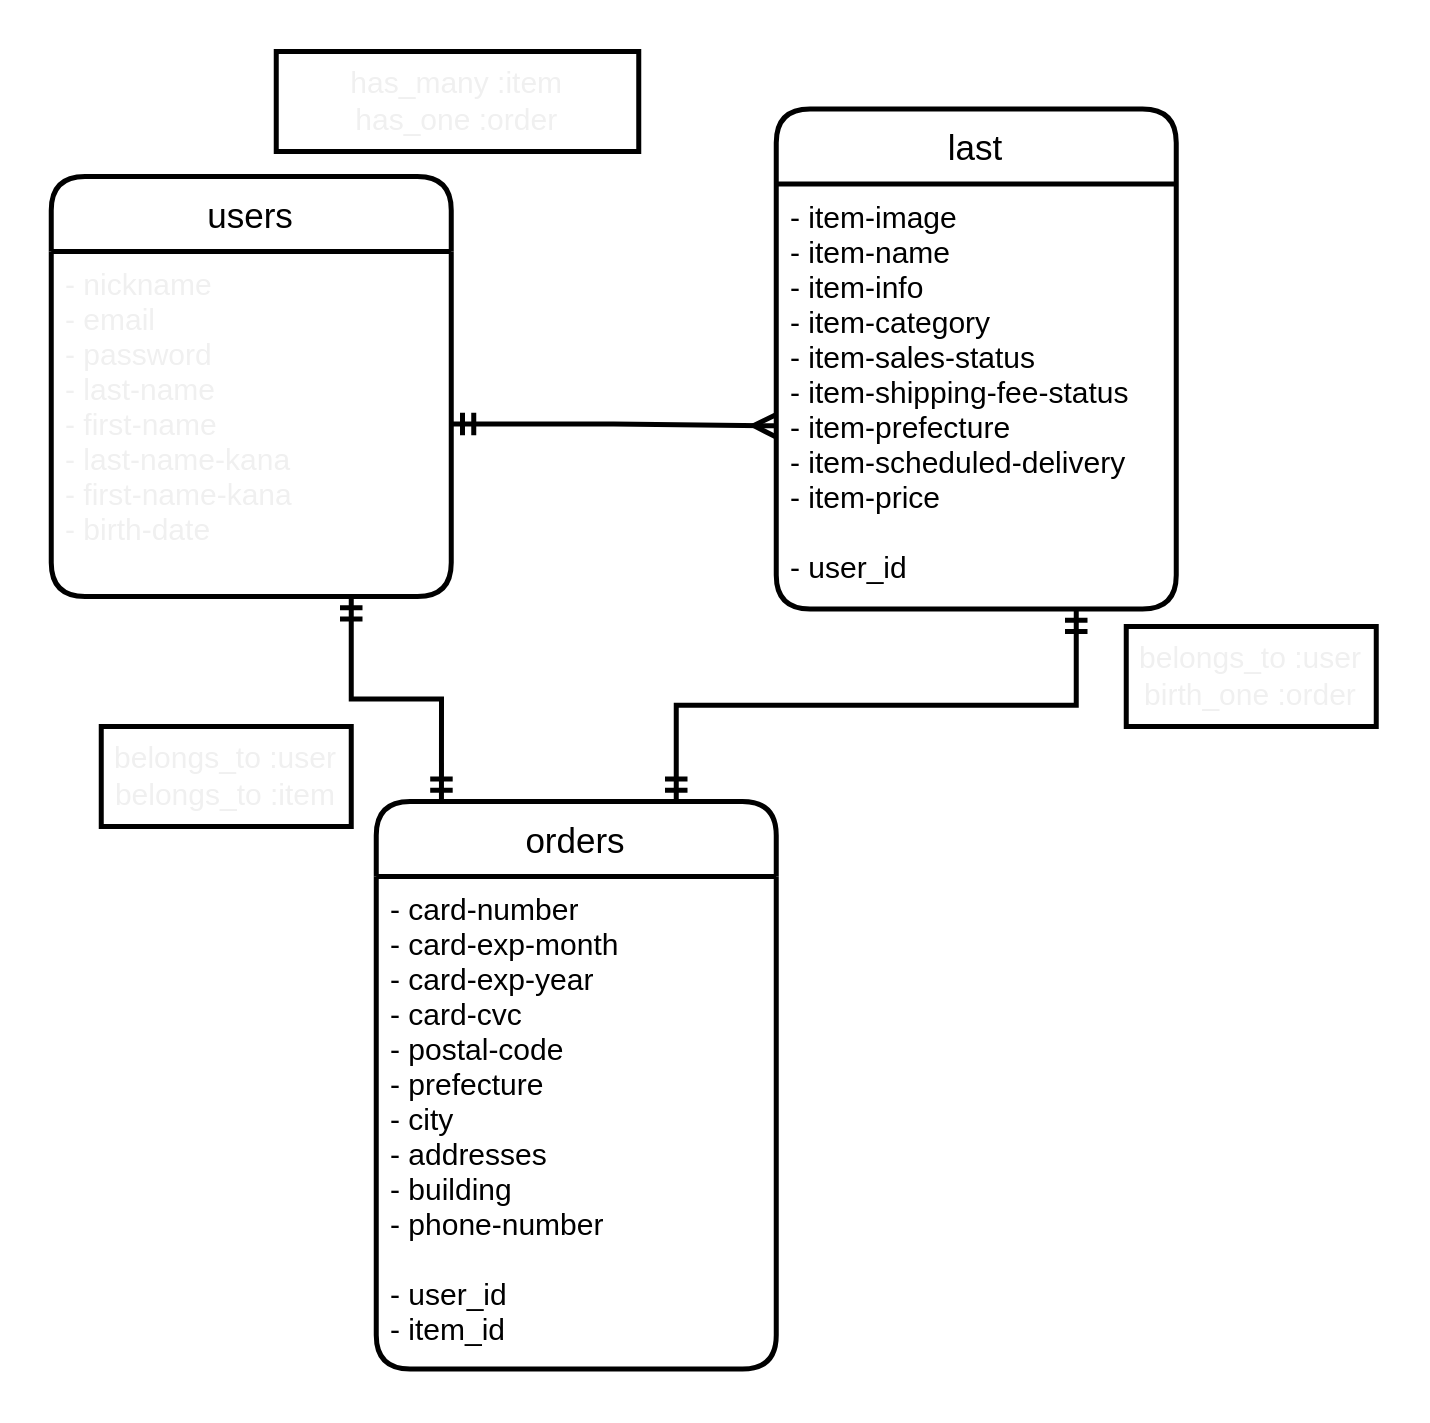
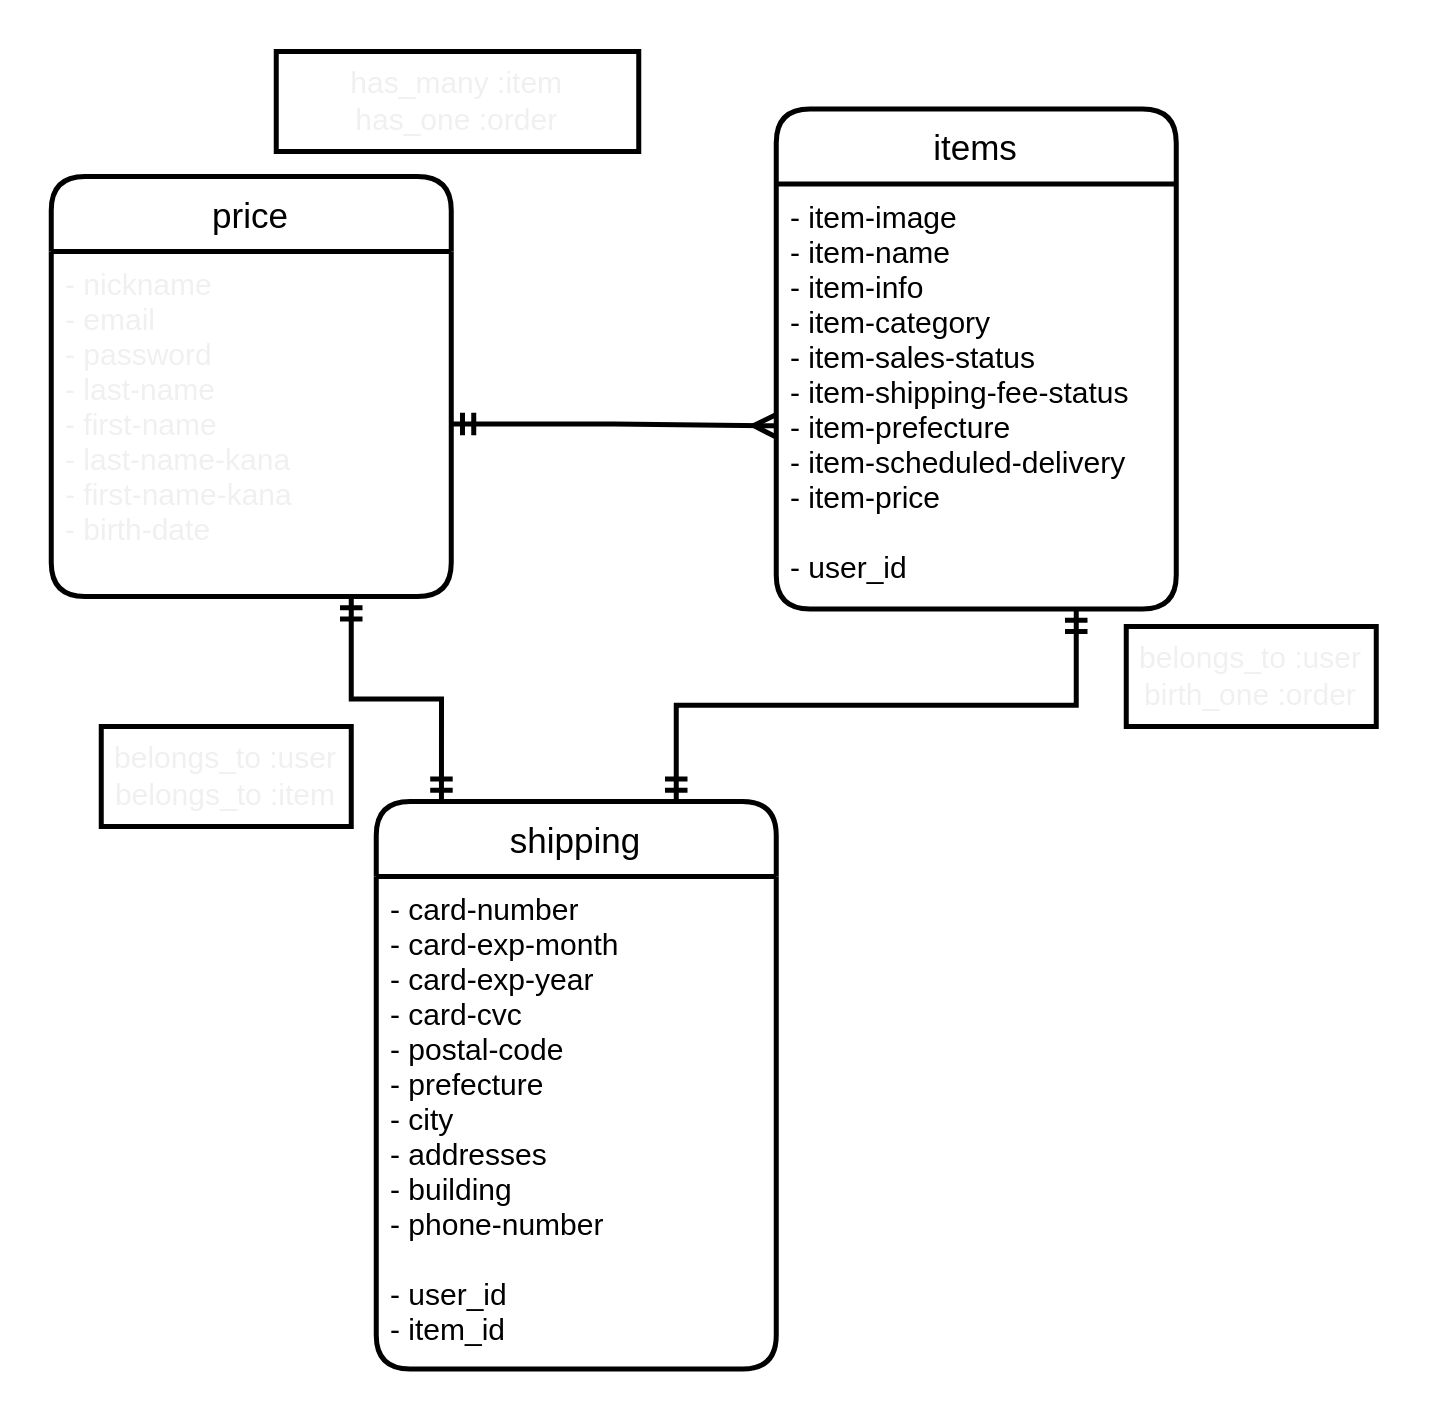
node "last": label "last" -> "items"
node "users": label "users" -> "price"
node "orders": label "orders" -> "shipping"
